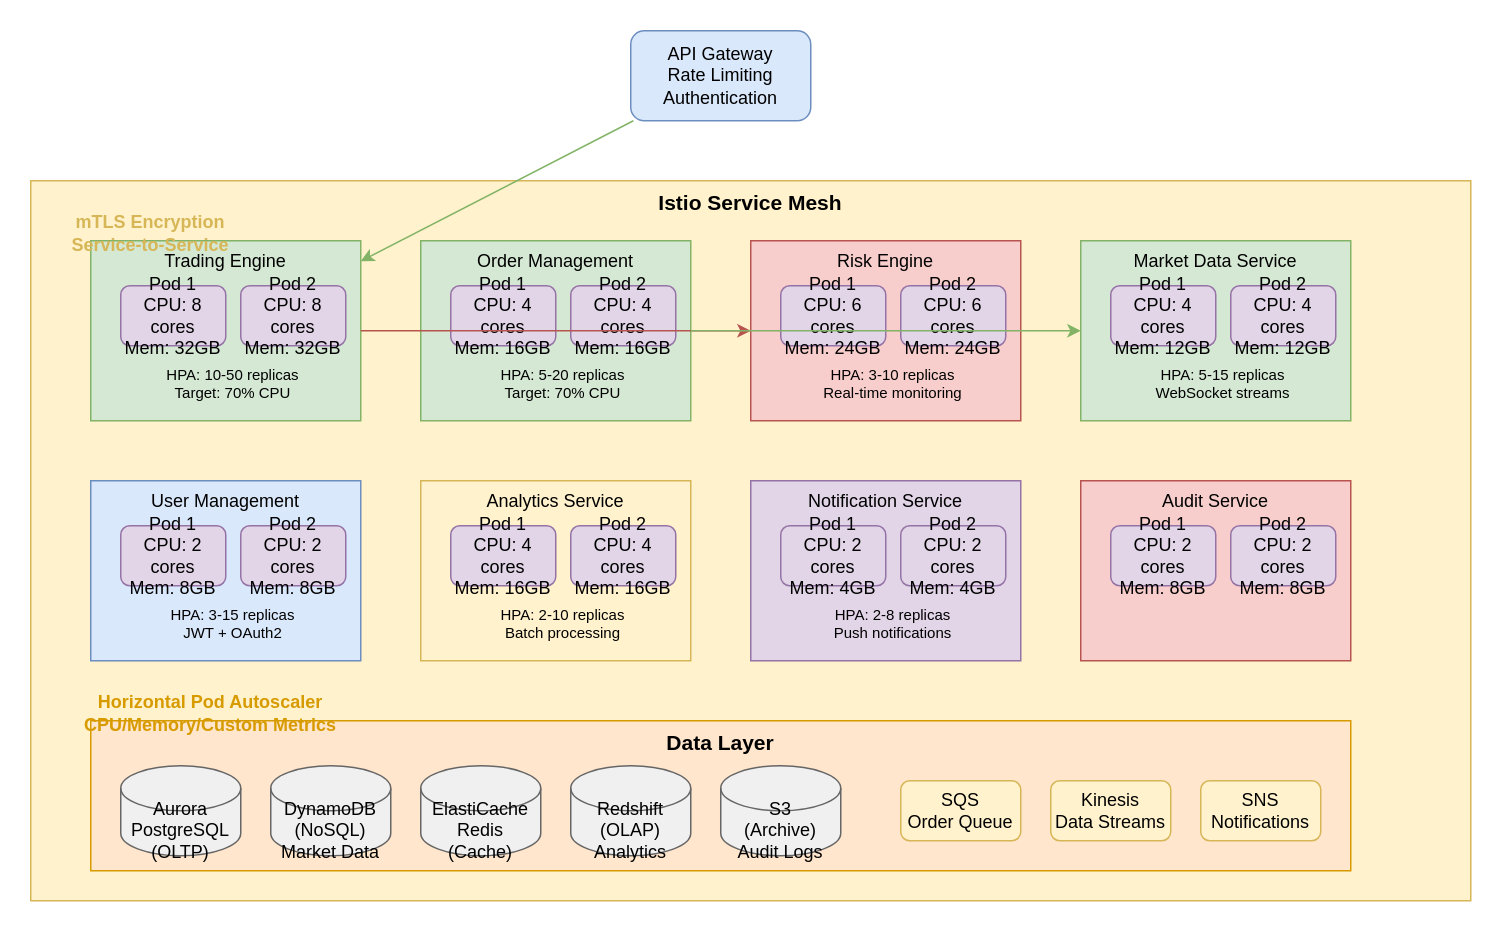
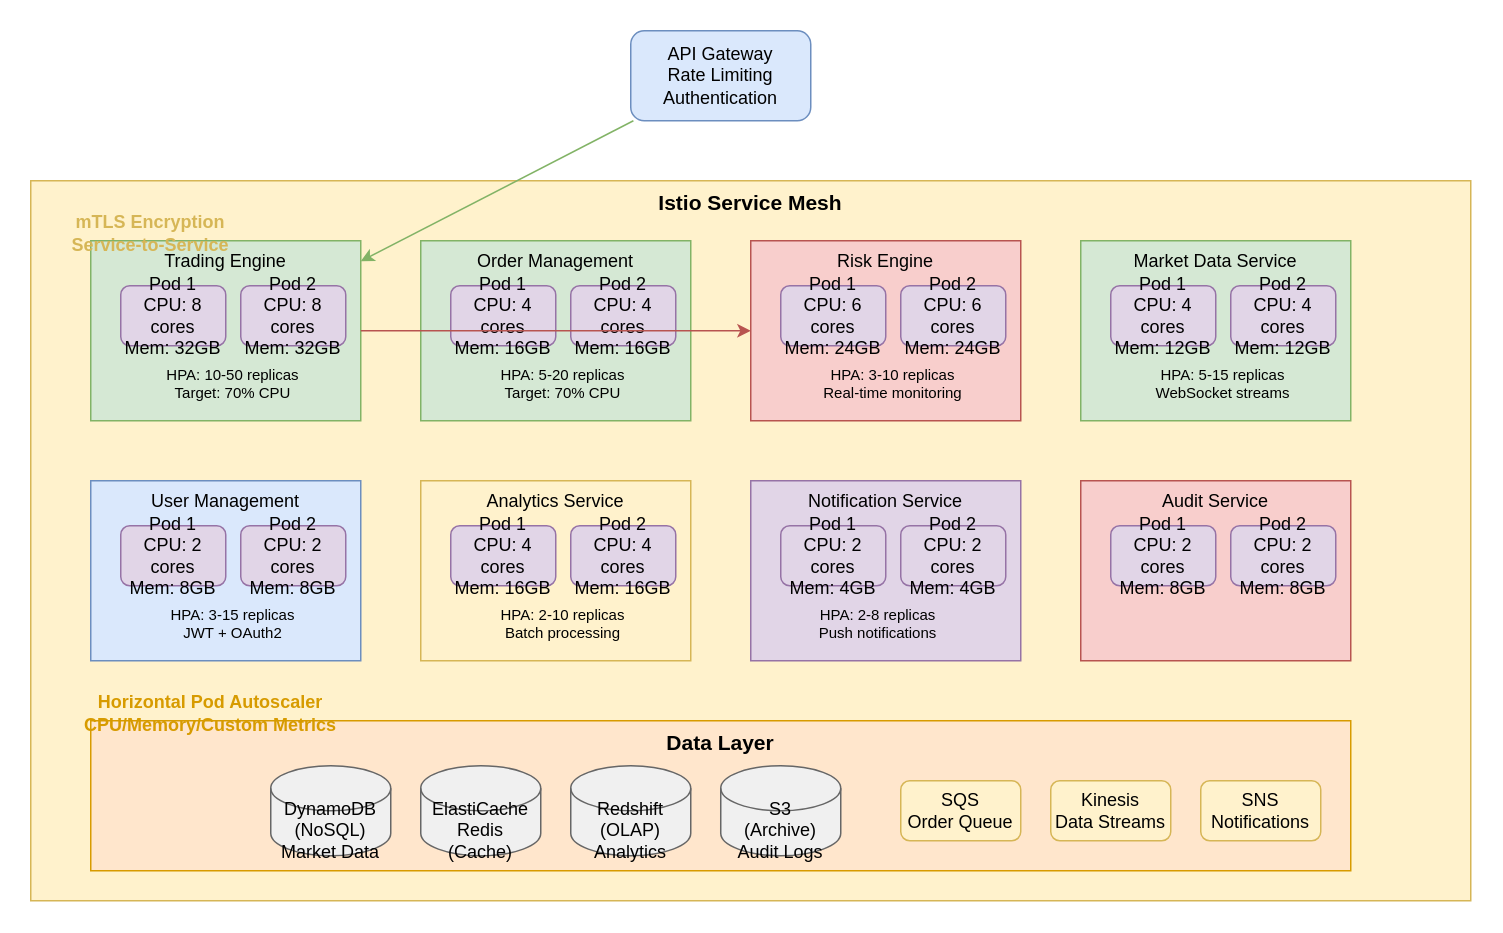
edge "Order Management" -> "Market Data Service": removed
node "HPA: 2-8 replicas Push notifications": moved (893, 623) -> (878, 623)
node "Aurora PostgreSQL (OLTP)": removed
